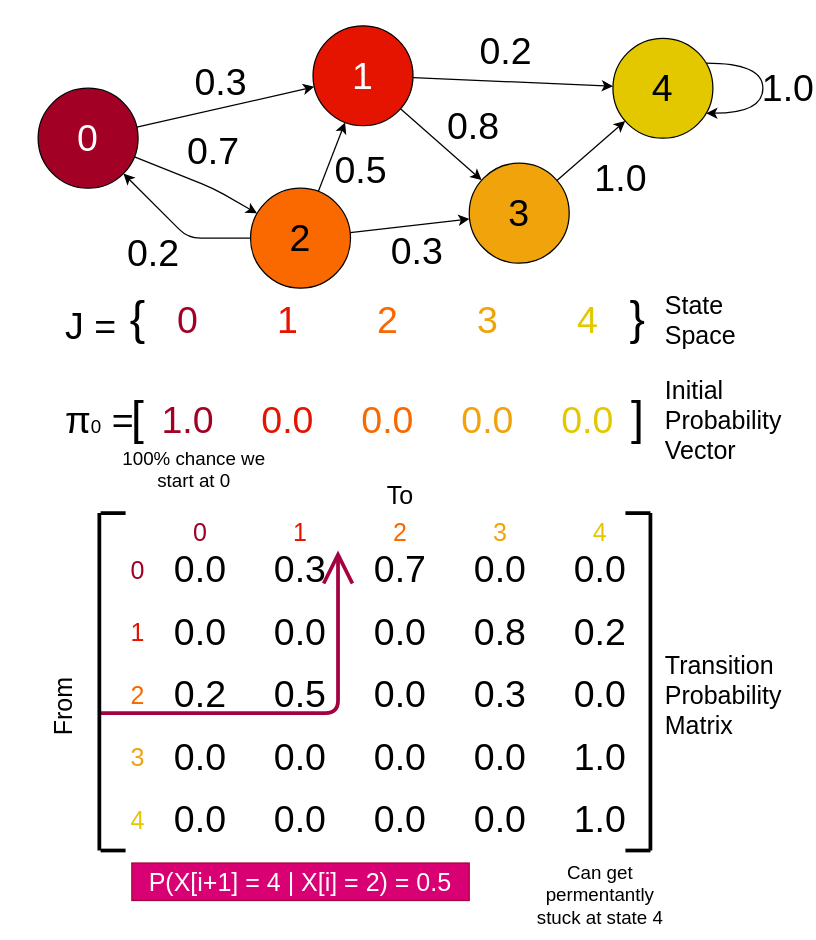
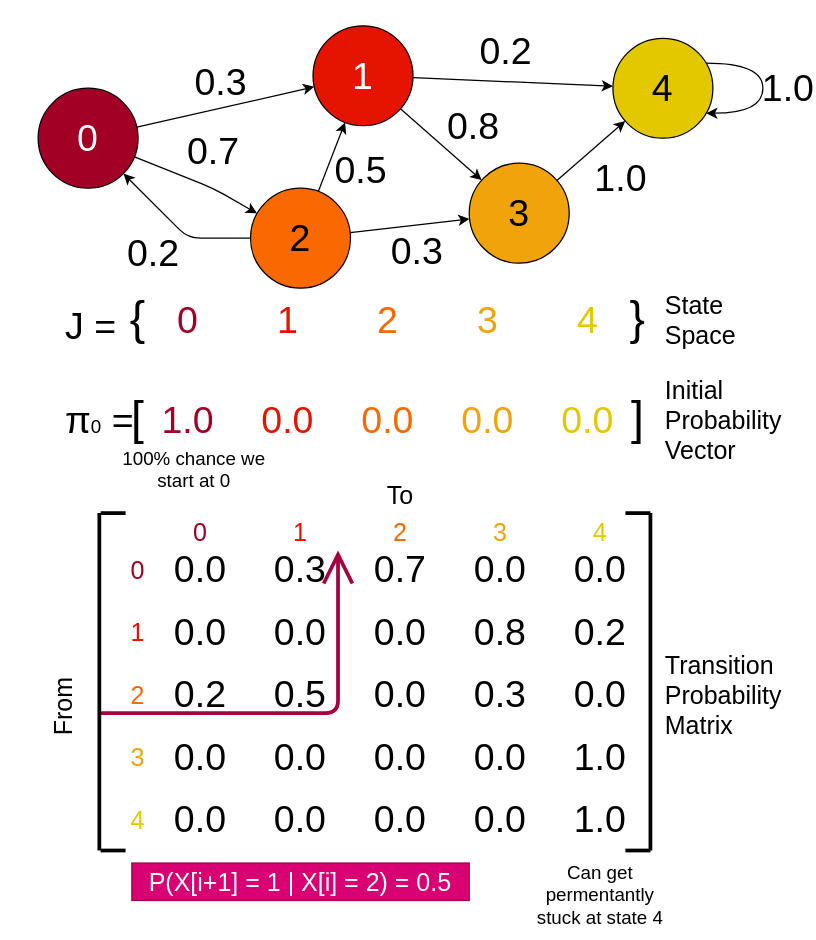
node "P(X[i+1] = 4 | X[i] = 2) = 0.5": label "P(X[i+1] = 4 | X[i] = 2) = 0.5" -> "P(X[i+1] = 1 | X[i] = 2) = 0.5"
